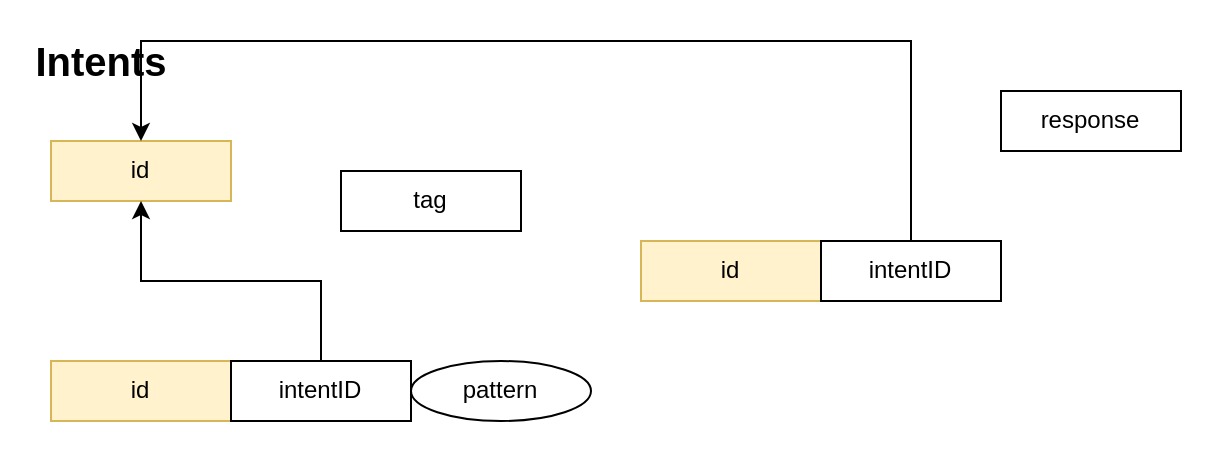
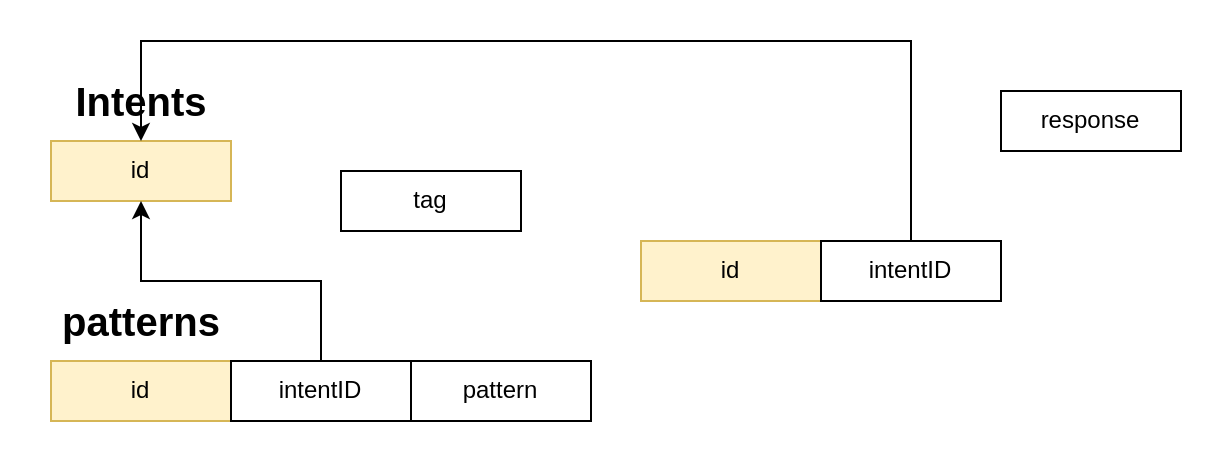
node "Intents": moved (101, 61) -> (141, 101)
node "patterns": added
node "pattern": shape ellipse -> rectangle
